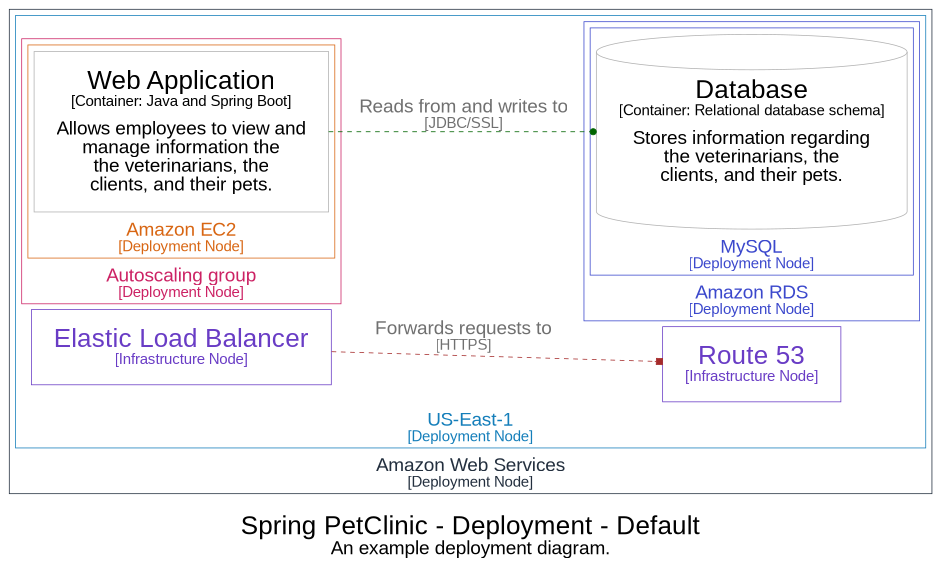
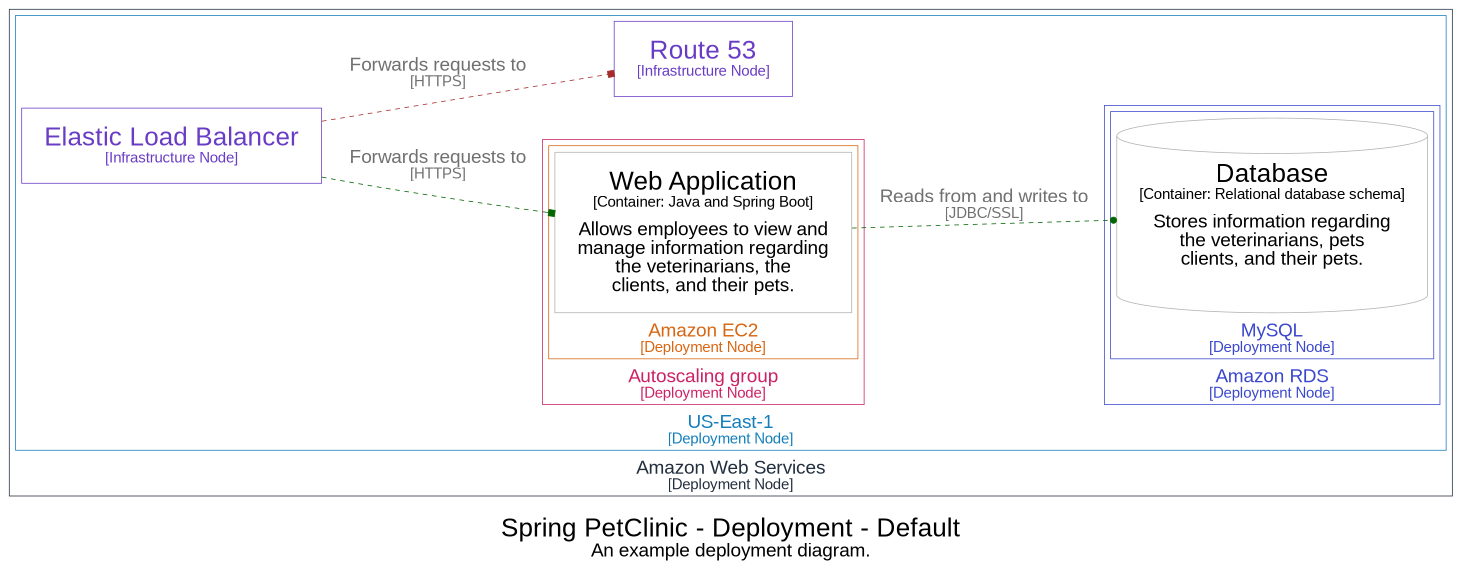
node "Web Application": text "manage information the" -> "manage information regarding"
node "Database": text "the veterinarians, the" -> "the veterinarians, pets"
edge "Elastic Load Balancer" -> "Web Application": added, label "Forwards requests to [HTTPS]"
